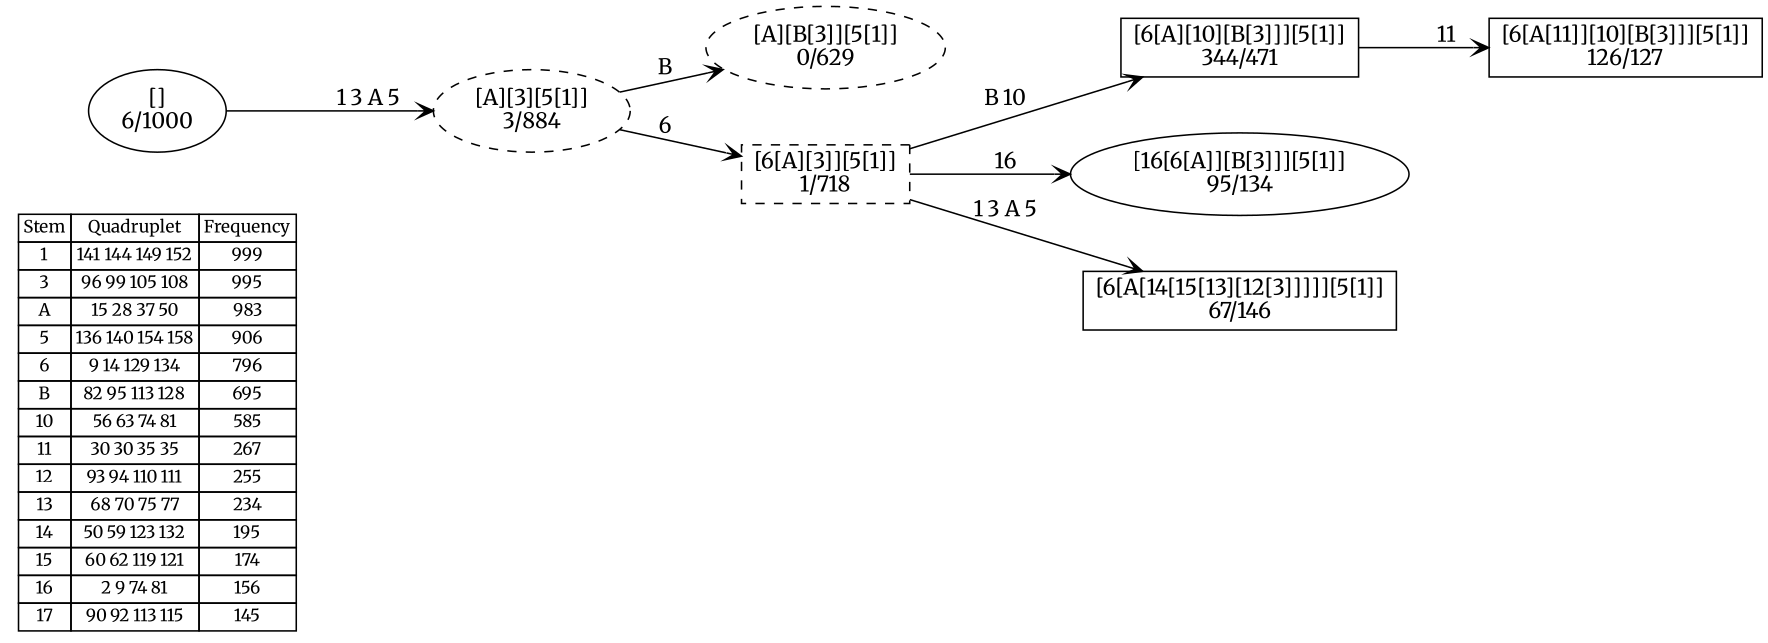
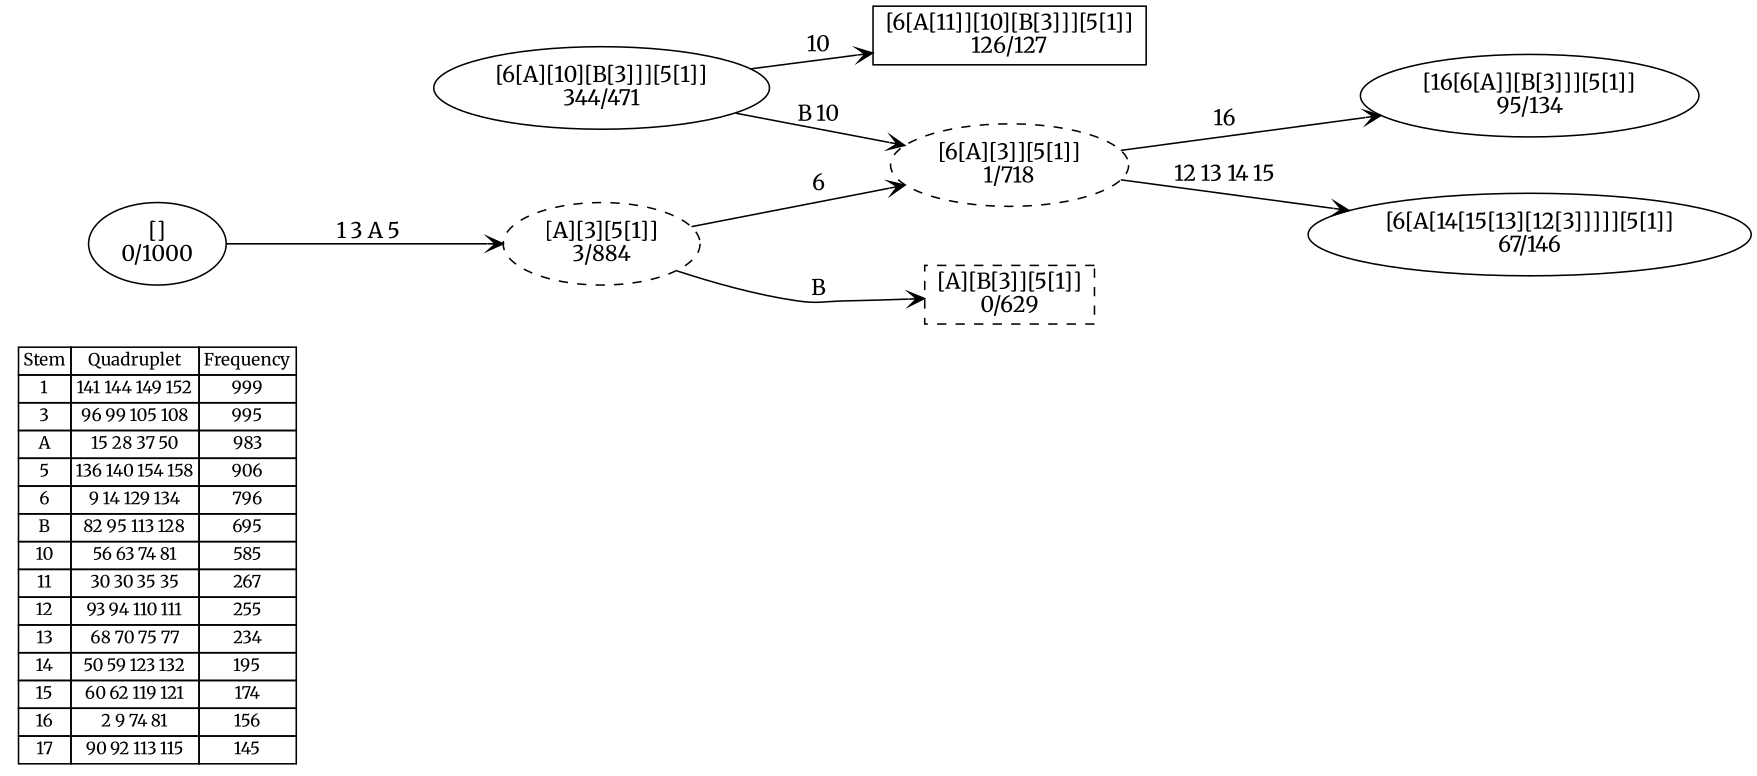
edge "[6[A][10][B[3]]][5[1]] 344/471" -> "[6[A[11]][10][B[3]]][5[1]] 126/127": label "11 " -> "10 "
node "[A][B[3]][5[1]] 0/629": shape ellipse -> box
node "[6[A][10][B[3]]][5[1]] 344/471": shape box -> ellipse
node "[] 6/1000": label "[] 6/1000" -> "[] 0/1000"
edge "[6[A][3]][5[1]] 1/718" -> "[6[A][10][B[3]]][5[1]] 344/471": reversed
node "[6[A][3]][5[1]] 1/718": shape box -> ellipse
edge "[6[A][3]][5[1]] 1/718" -> "[6[A[14[15[13][12[3]]]]][5[1]] 67/146": label "1 3 A 5 " -> "12 13 14 15 "
node "[6[A[14[15[13][12[3]]]]][5[1]] 67/146": shape box -> ellipse
